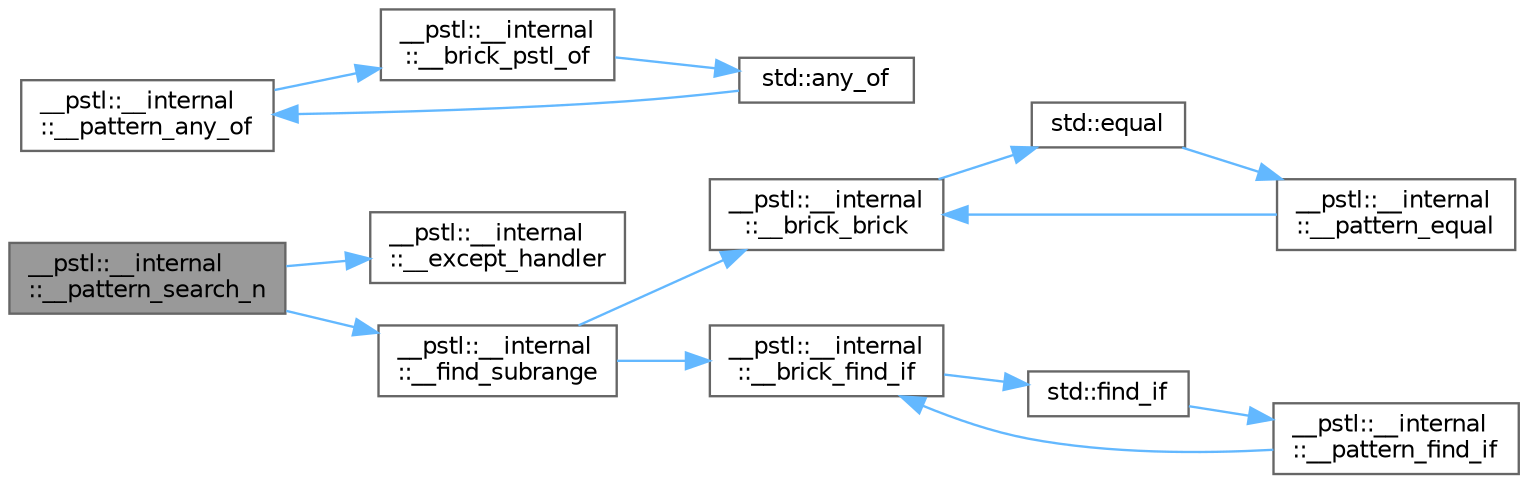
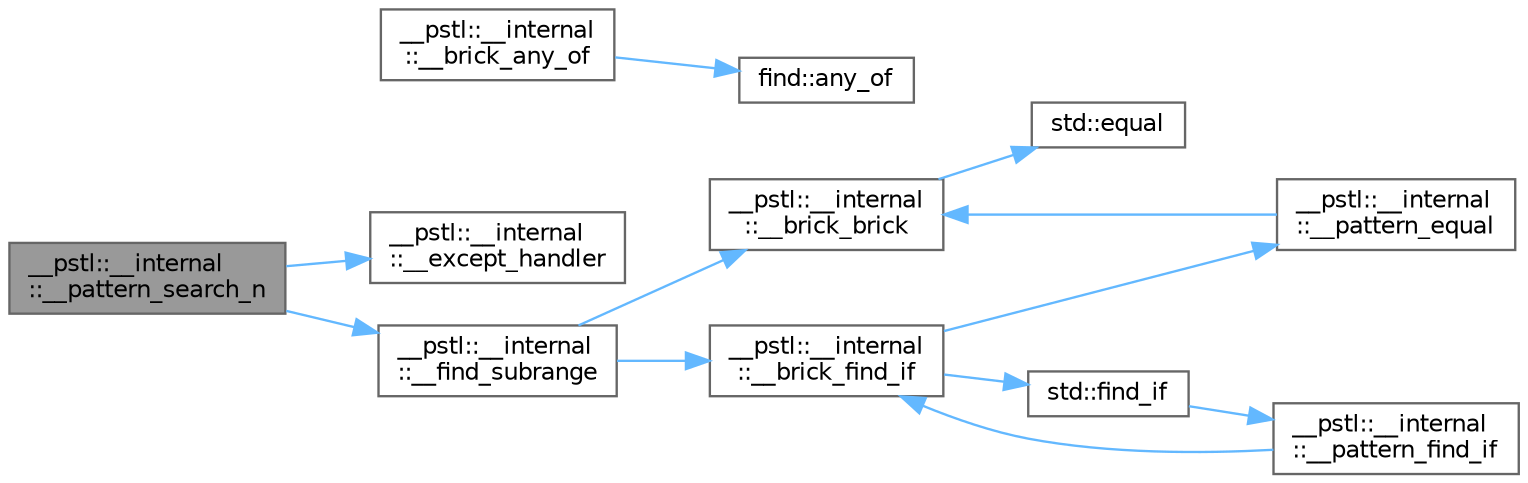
node "__pstl::__internal ::__brick_pstl_of": label "__pstl::__internal ::__brick_pstl_of" -> "__pstl::__internal ::__brick_any_of"
node "std::any_of": label "std::any_of" -> "find::any_of"
node "__pstl::__internal ::__pattern_any_of": removed
edge "std::equal" -> "__pstl::__internal ::__pattern_equal": now "__pstl::__internal ::__brick_find_if" -> "__pstl::__internal ::__pattern_equal"
